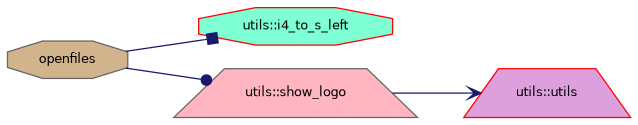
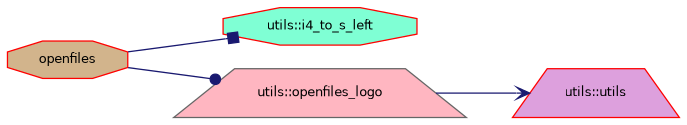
node "openfiles": color gray40 -> red
node "utils::show_logo": label "utils::show_logo" -> "utils::openfiles_logo"
